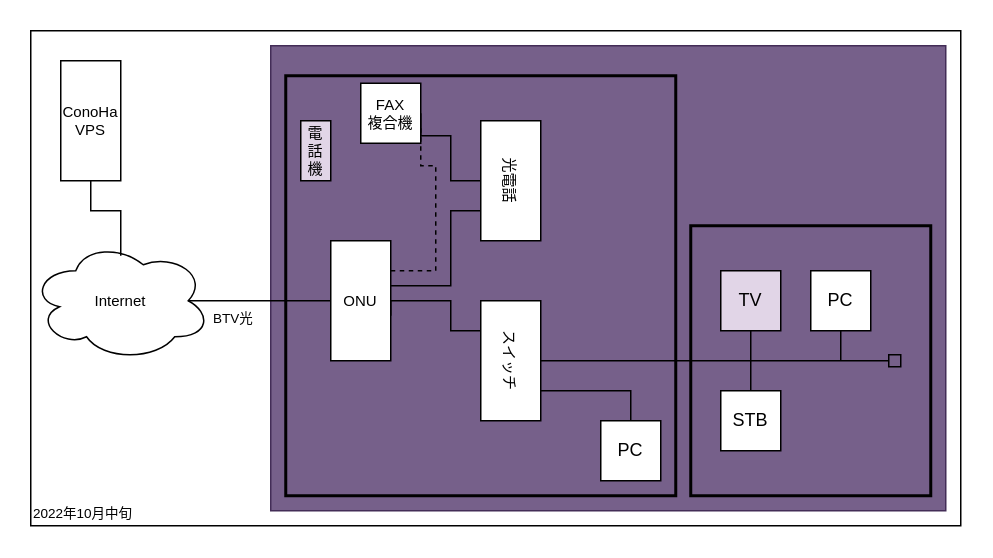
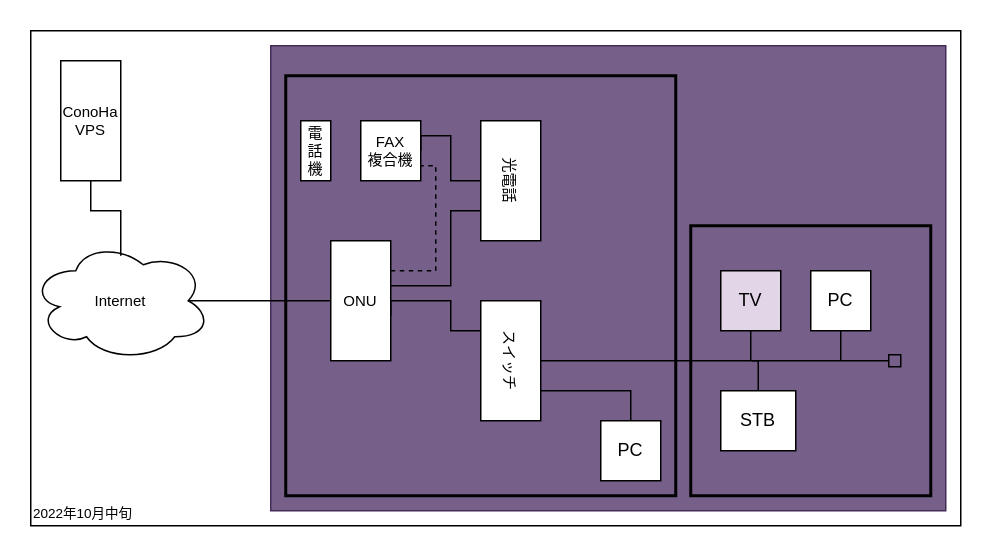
node "FAX複合機": moved (391, 113) -> (391, 151)
node "電話機": fillcolor #e1d5e7 -> #ffffff
node "BTV光": removed
node "STB": size 60x60 -> 75x60
